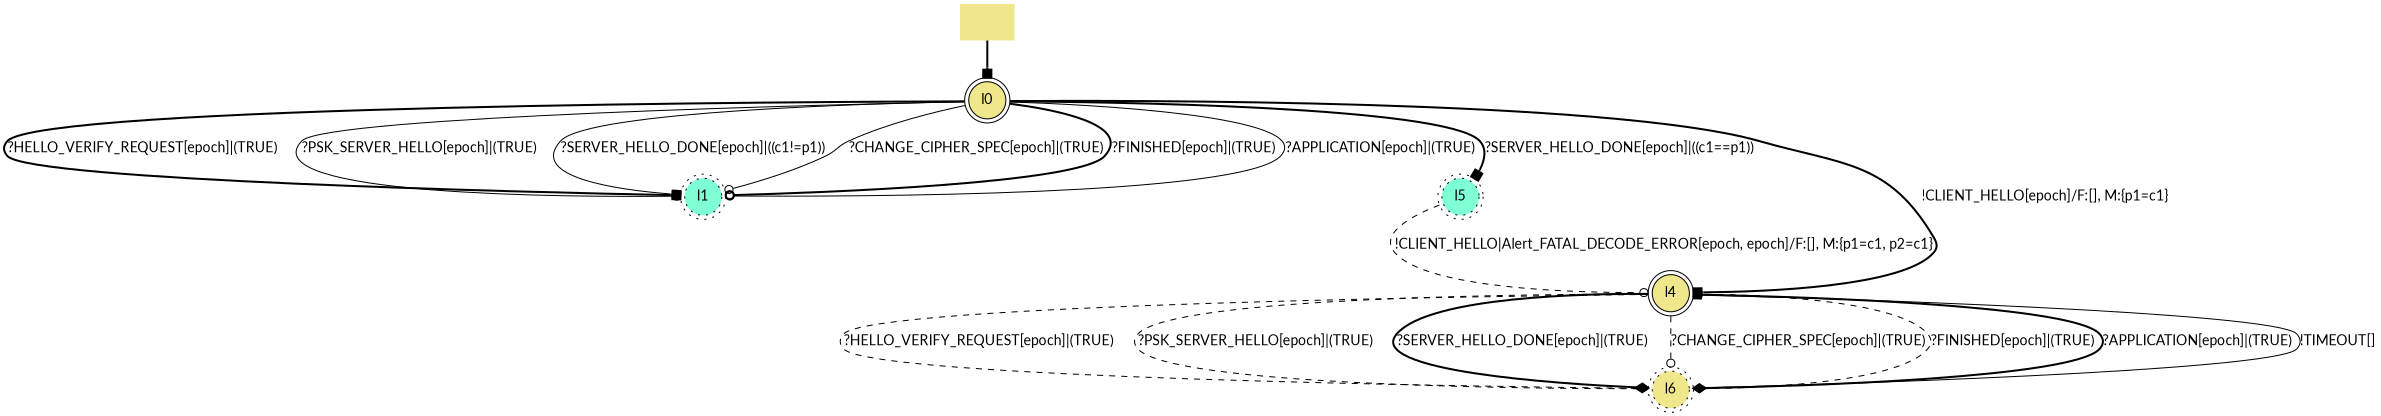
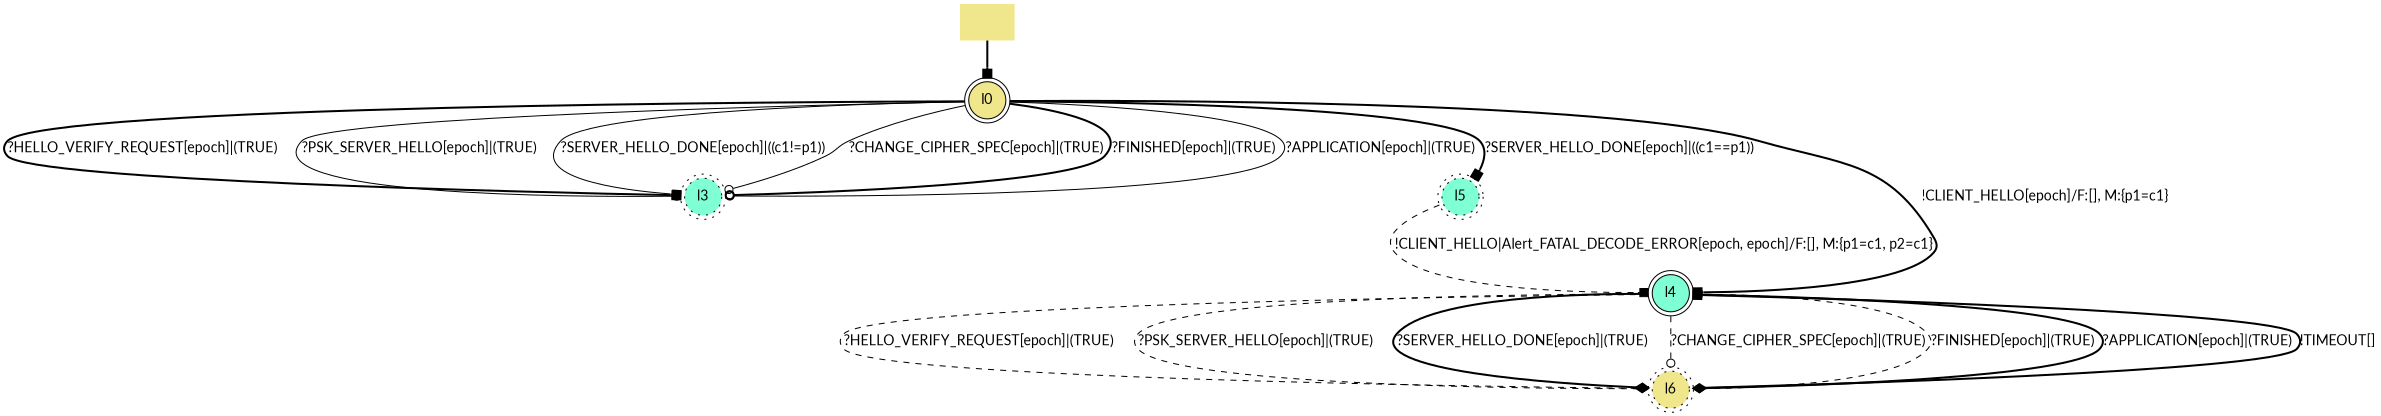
node "l1": label "l1" -> "l3"
edge "l5" -> "l4": arrowhead odot -> box
node "l4": fillcolor khaki -> aquamarine
edge "l6" -> "l4": style solid -> bold
